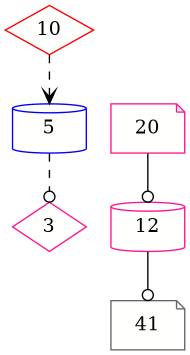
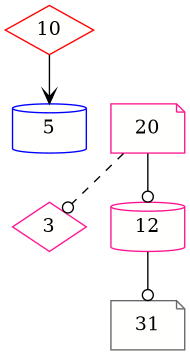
edge "10" -> "5": style dashed -> solid
edge "5" -> "3": now "20" -> "3"
node "41": label "41" -> "31"
